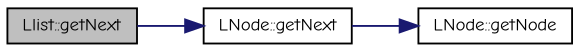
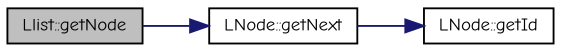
node "Llist::getNext": label "Llist::getNext" -> "Llist::getNode"
node "LNode::getNode": label "LNode::getNode" -> "LNode::getId"
